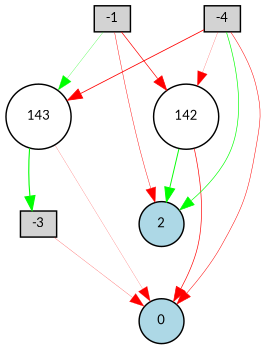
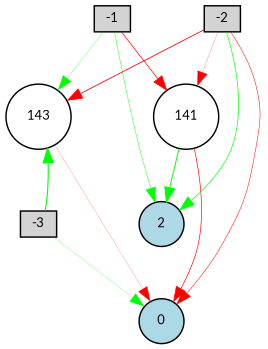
node "-4": label "-4" -> "-2"
edge "-1" -> "2": color red -> green
node "142": label "142" -> "141"
edge "143" -> "-3": reversed
edge "-3" -> "0": color red -> green
